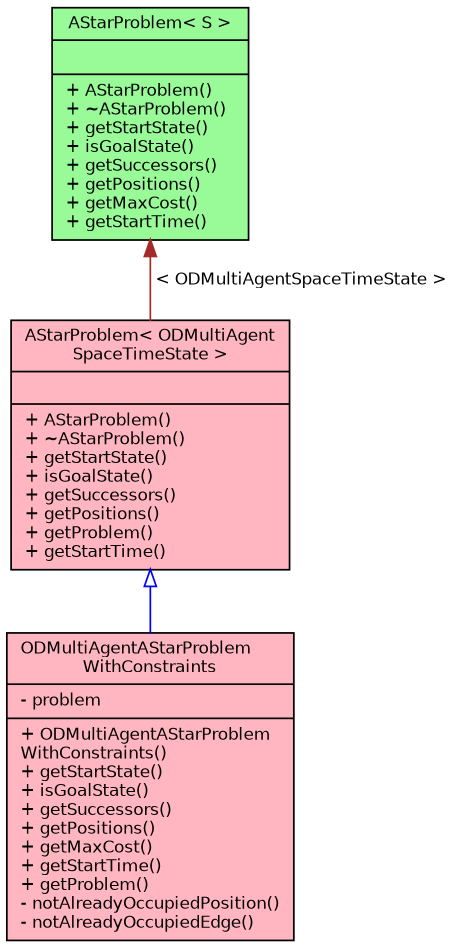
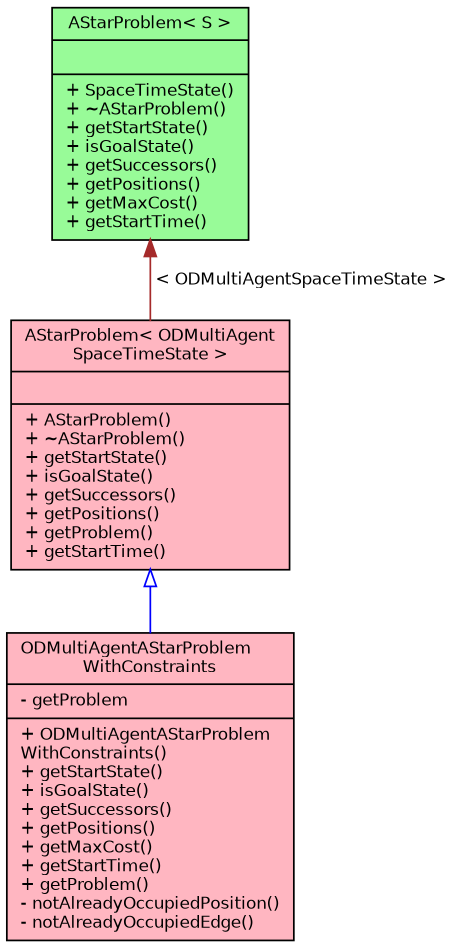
node "AStarProblem< S >": text "+ AStarProblem()" -> "+ SpaceTimeState()"
node "ODMultiAgentAStarProblem": text "- problem" -> "- getProblem"
